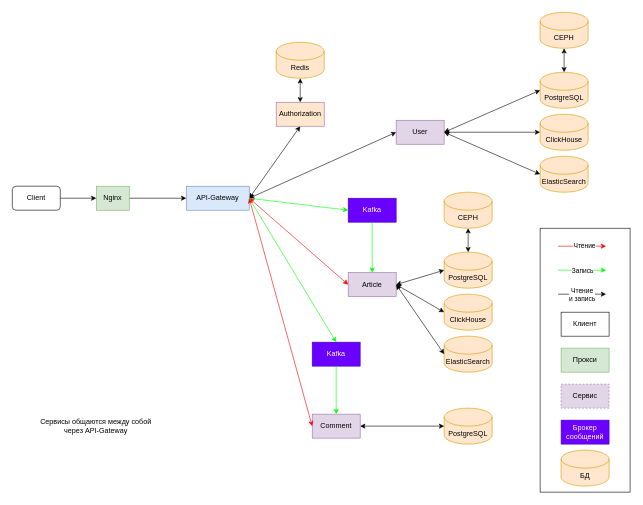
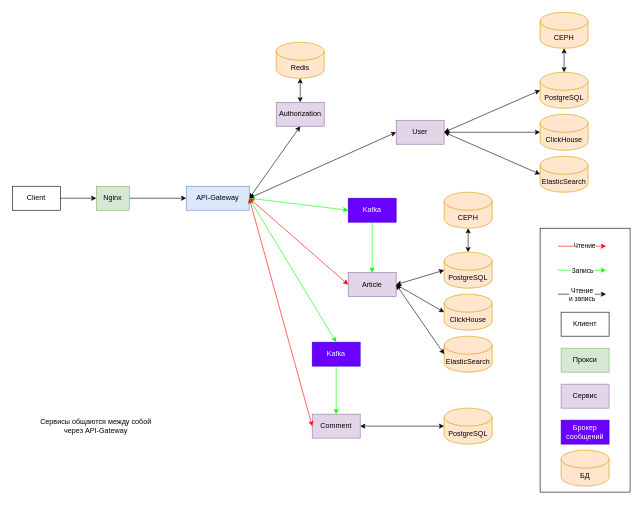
node "Authorization": fillcolor #ffe6cc -> #e1d5e7
node "Client": shape rounded rectangle -> rectangle
node "Сервис": style dashed -> solid
